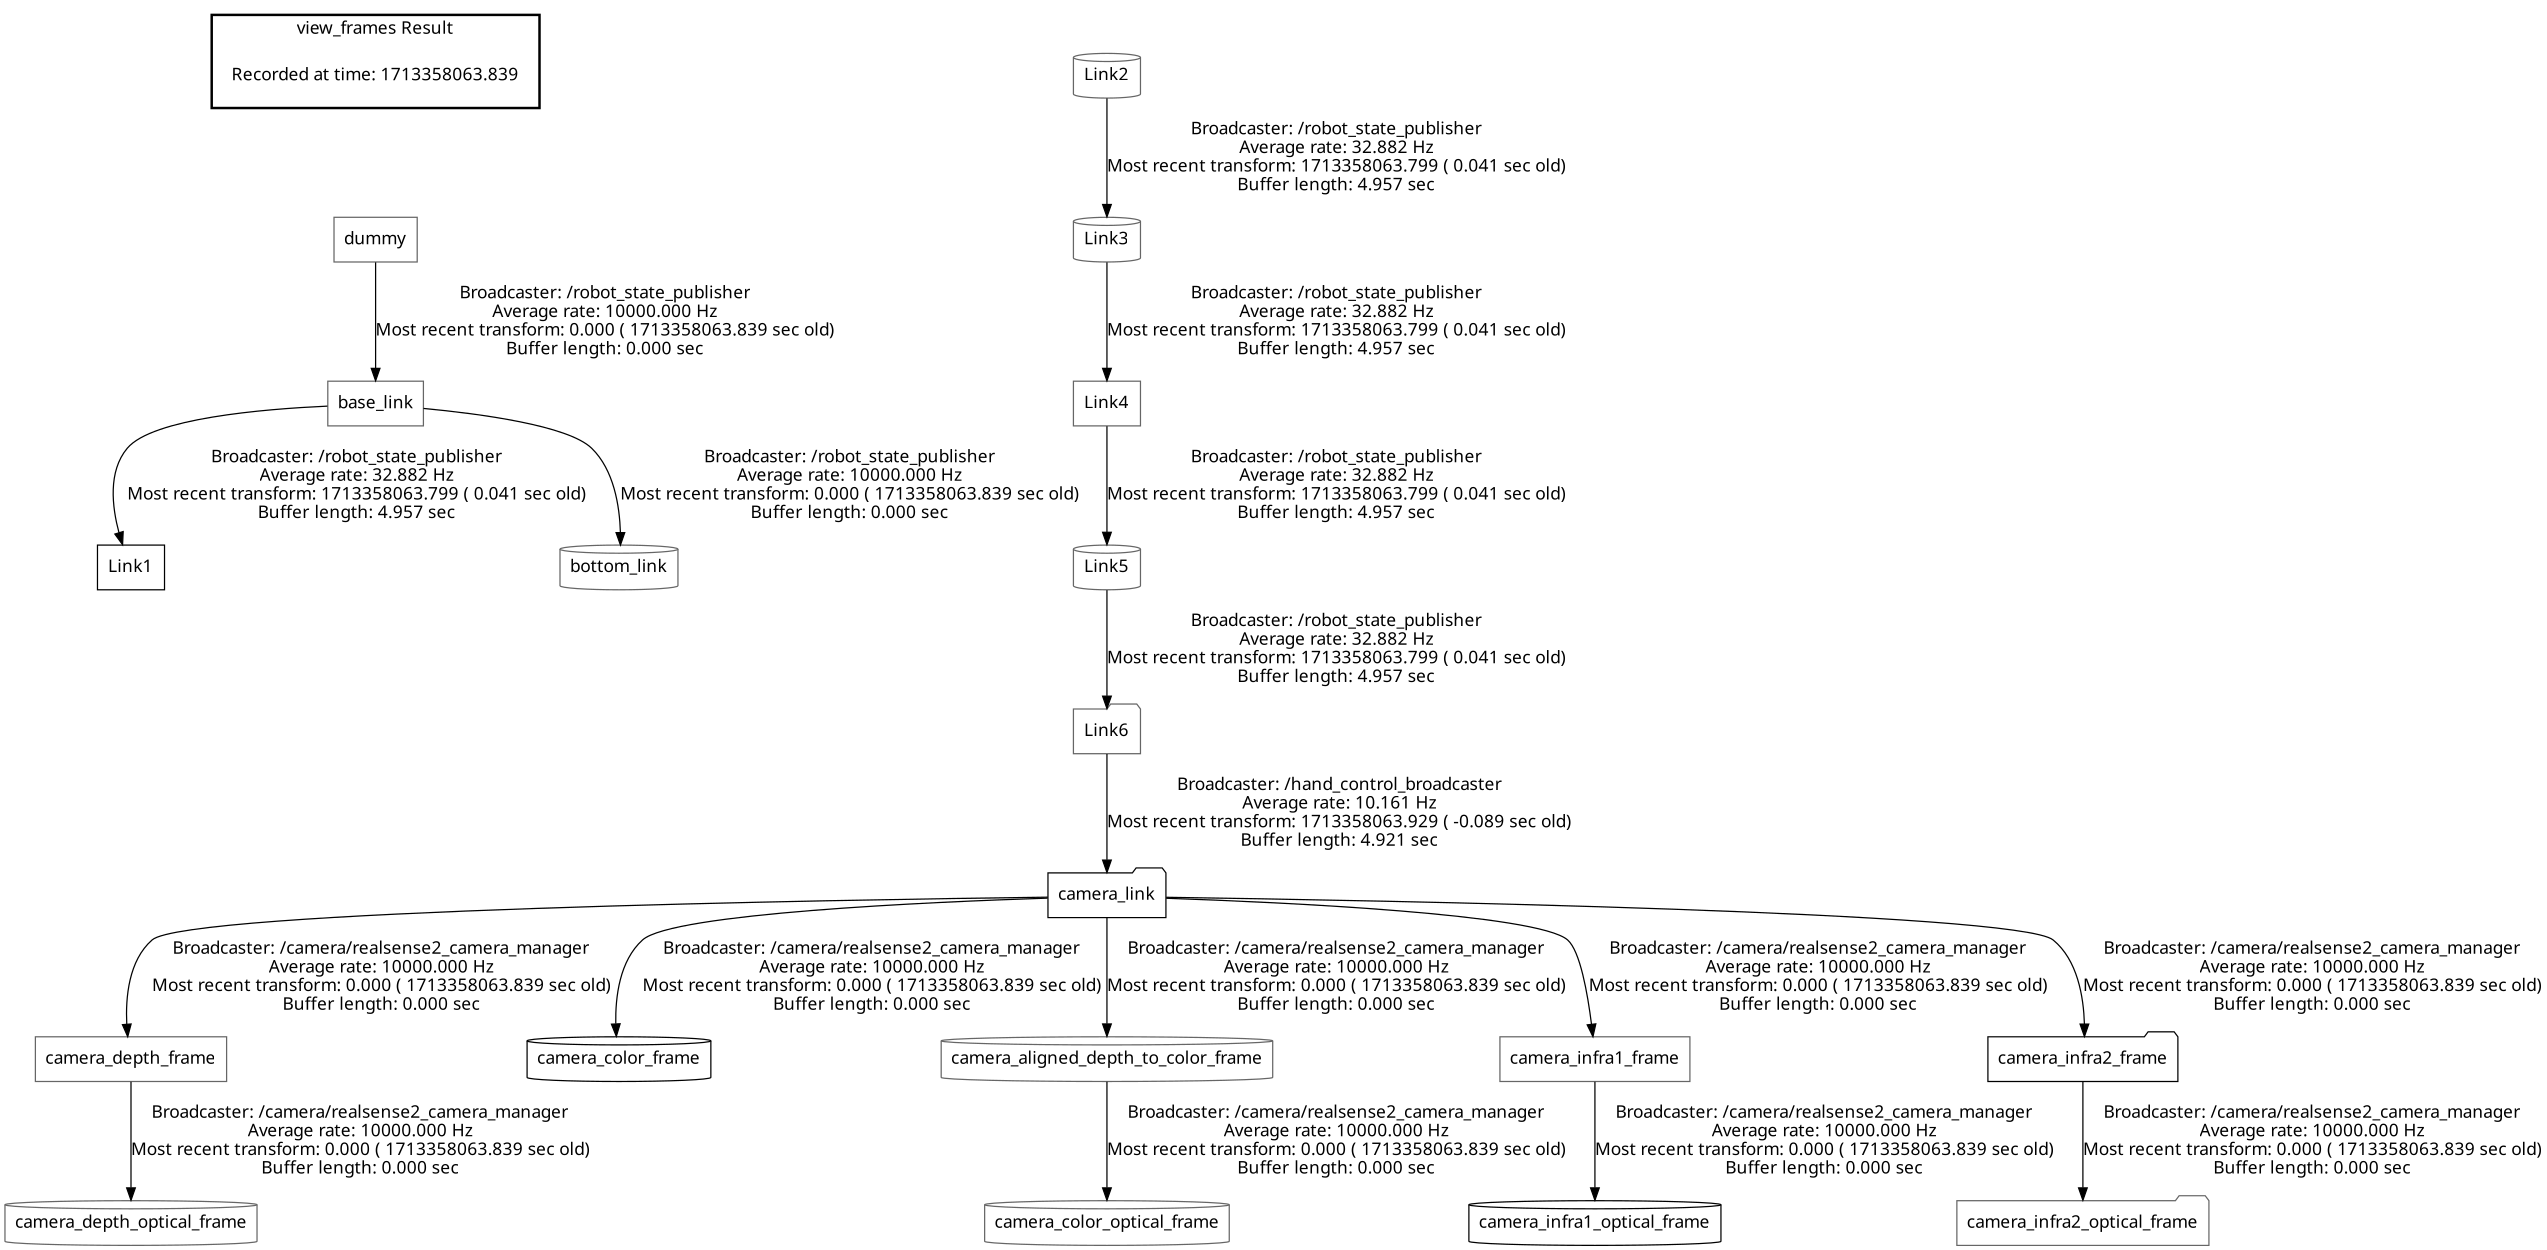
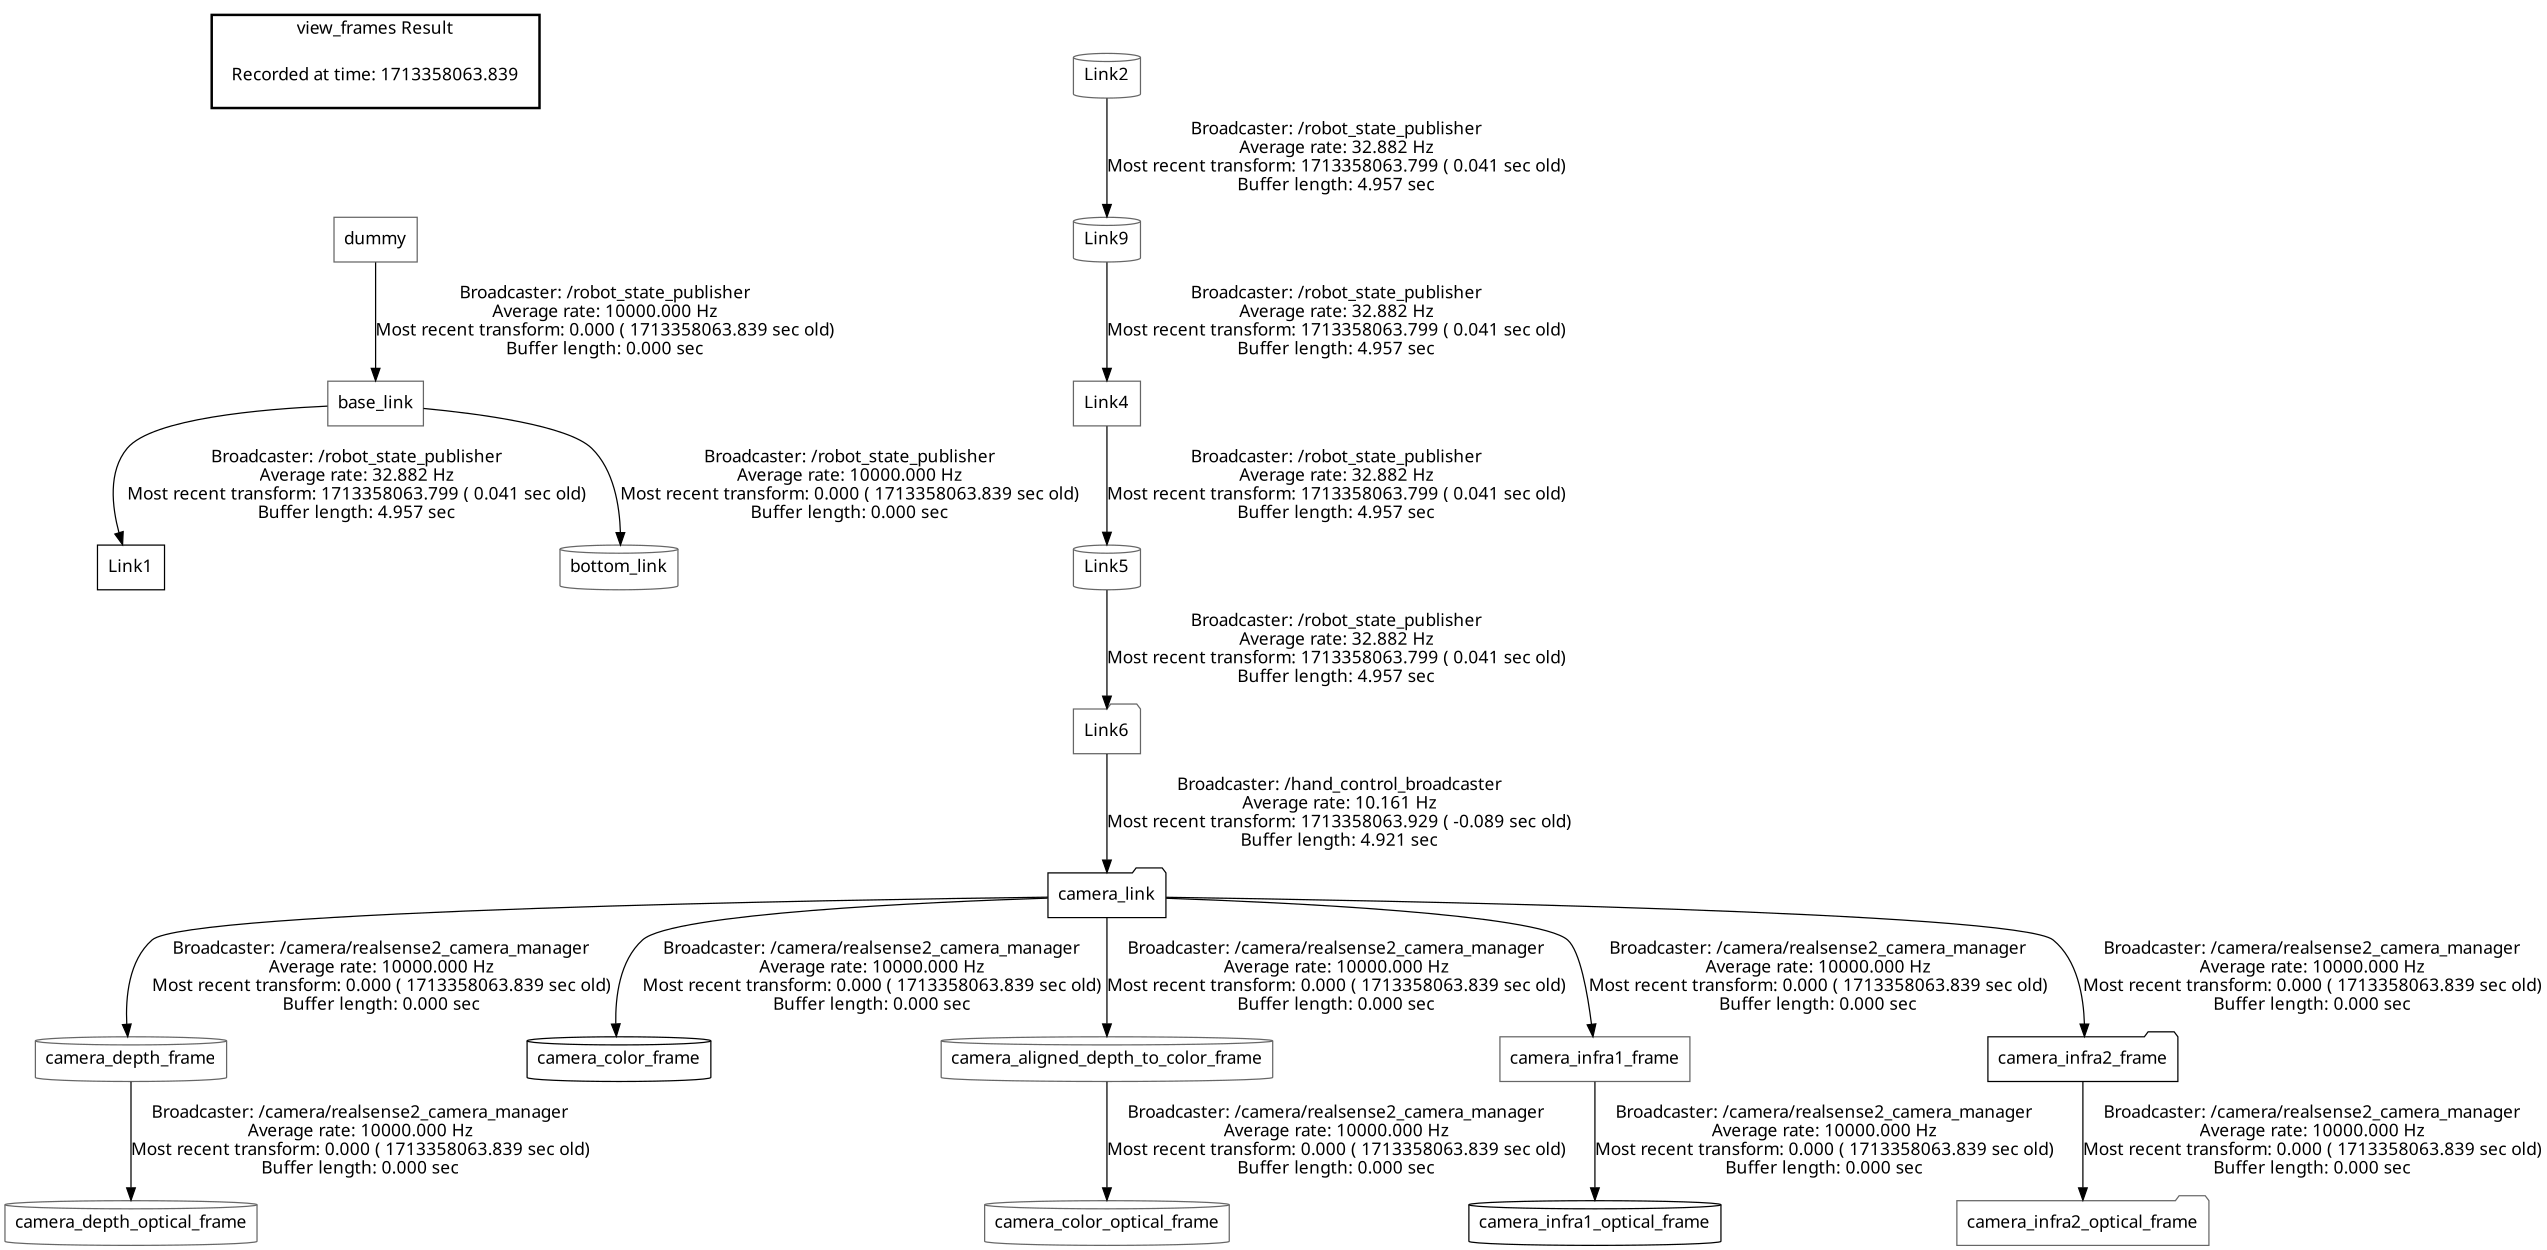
node "Link3": label "Link3" -> "Link9"
node "camera_depth_frame": shape box -> cylinder
